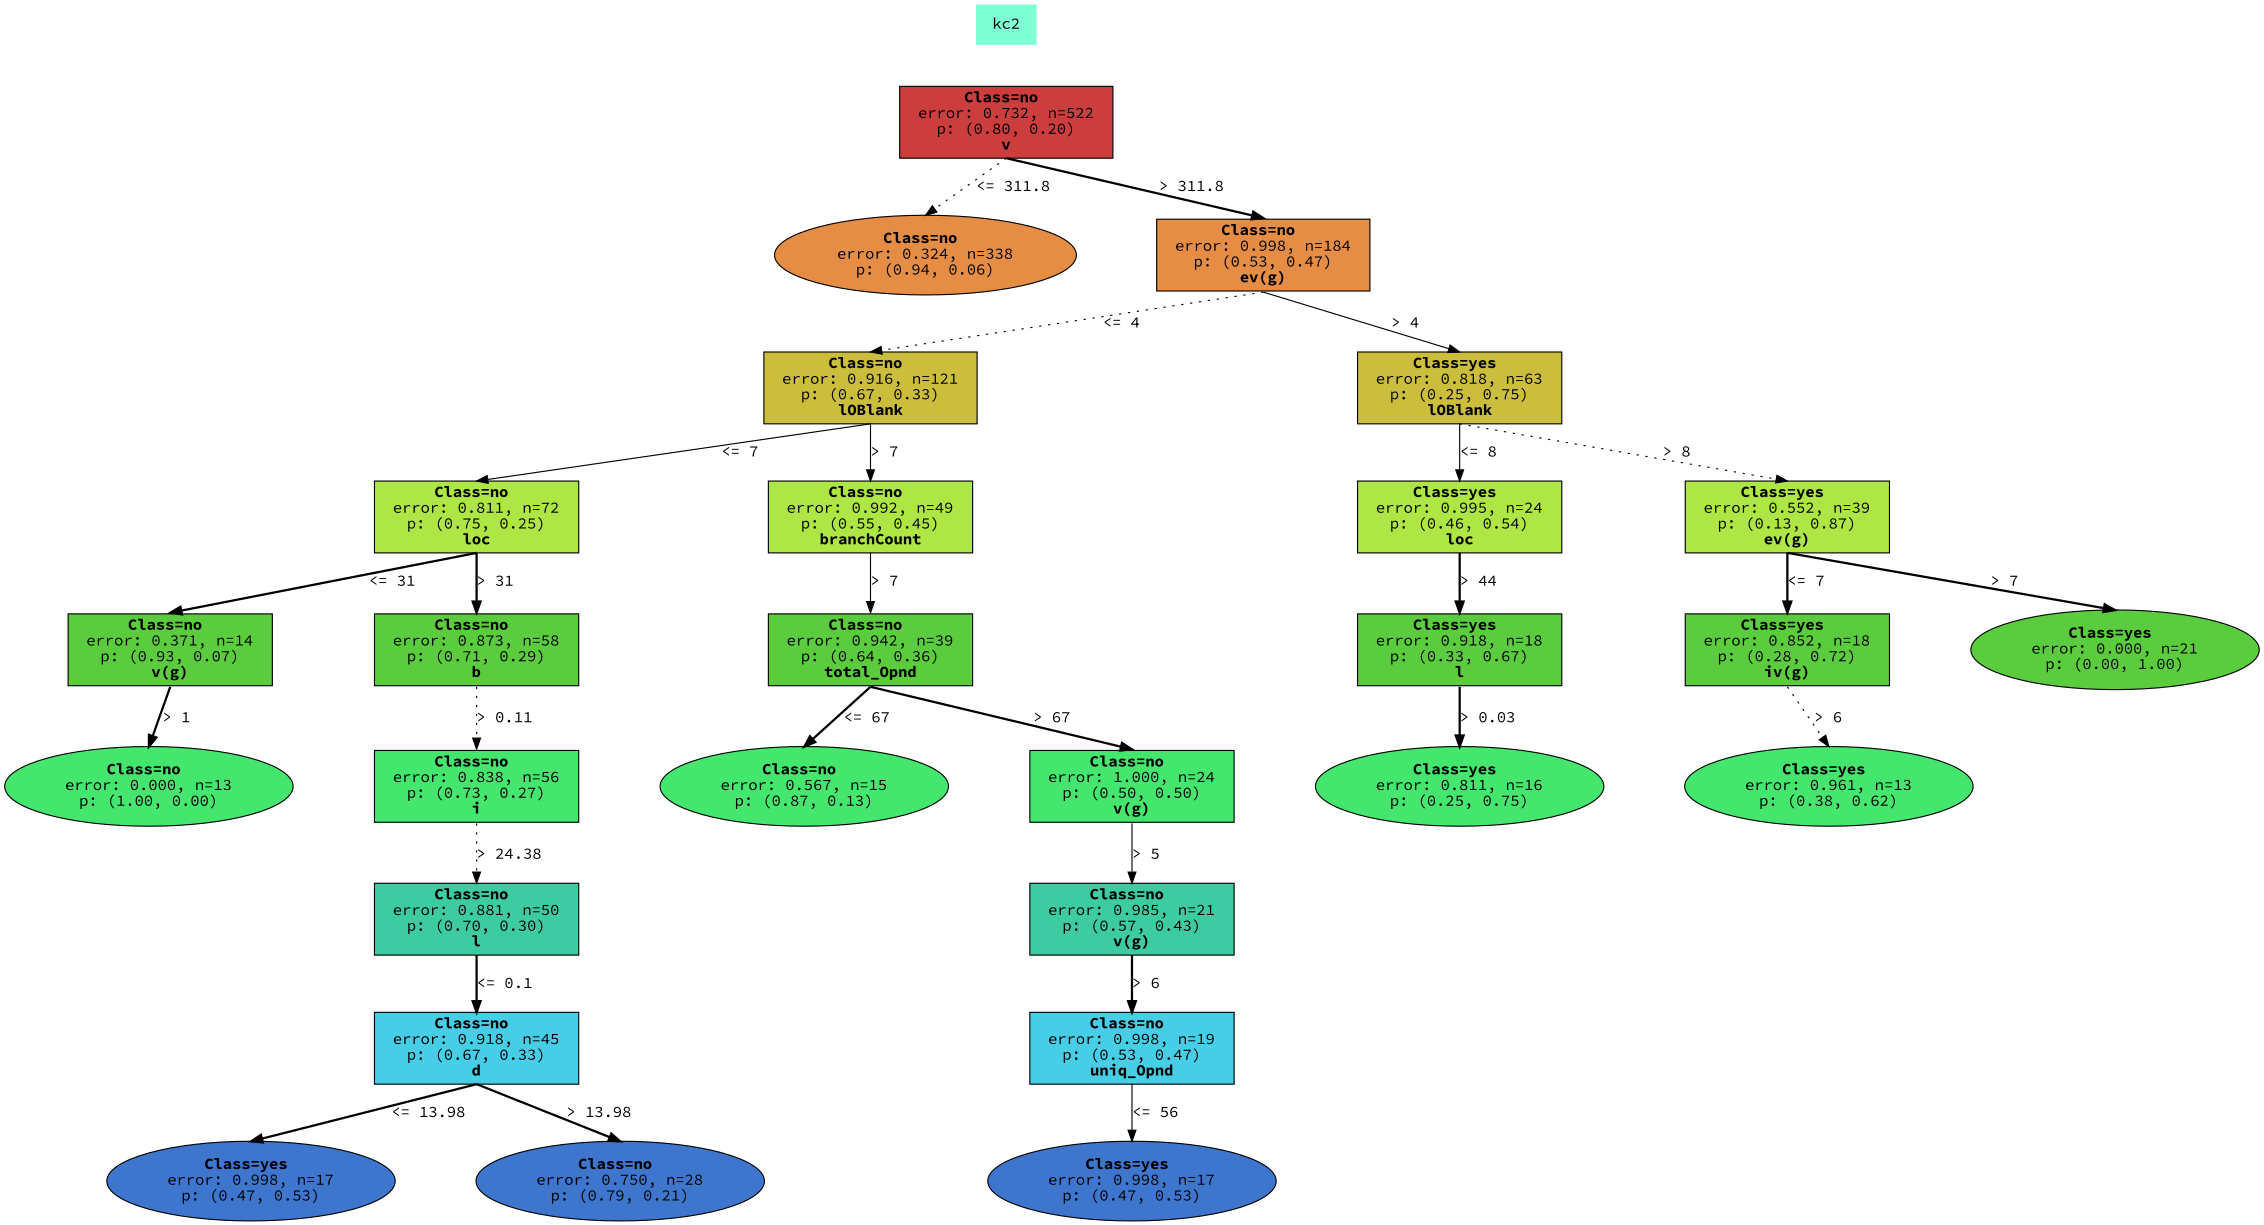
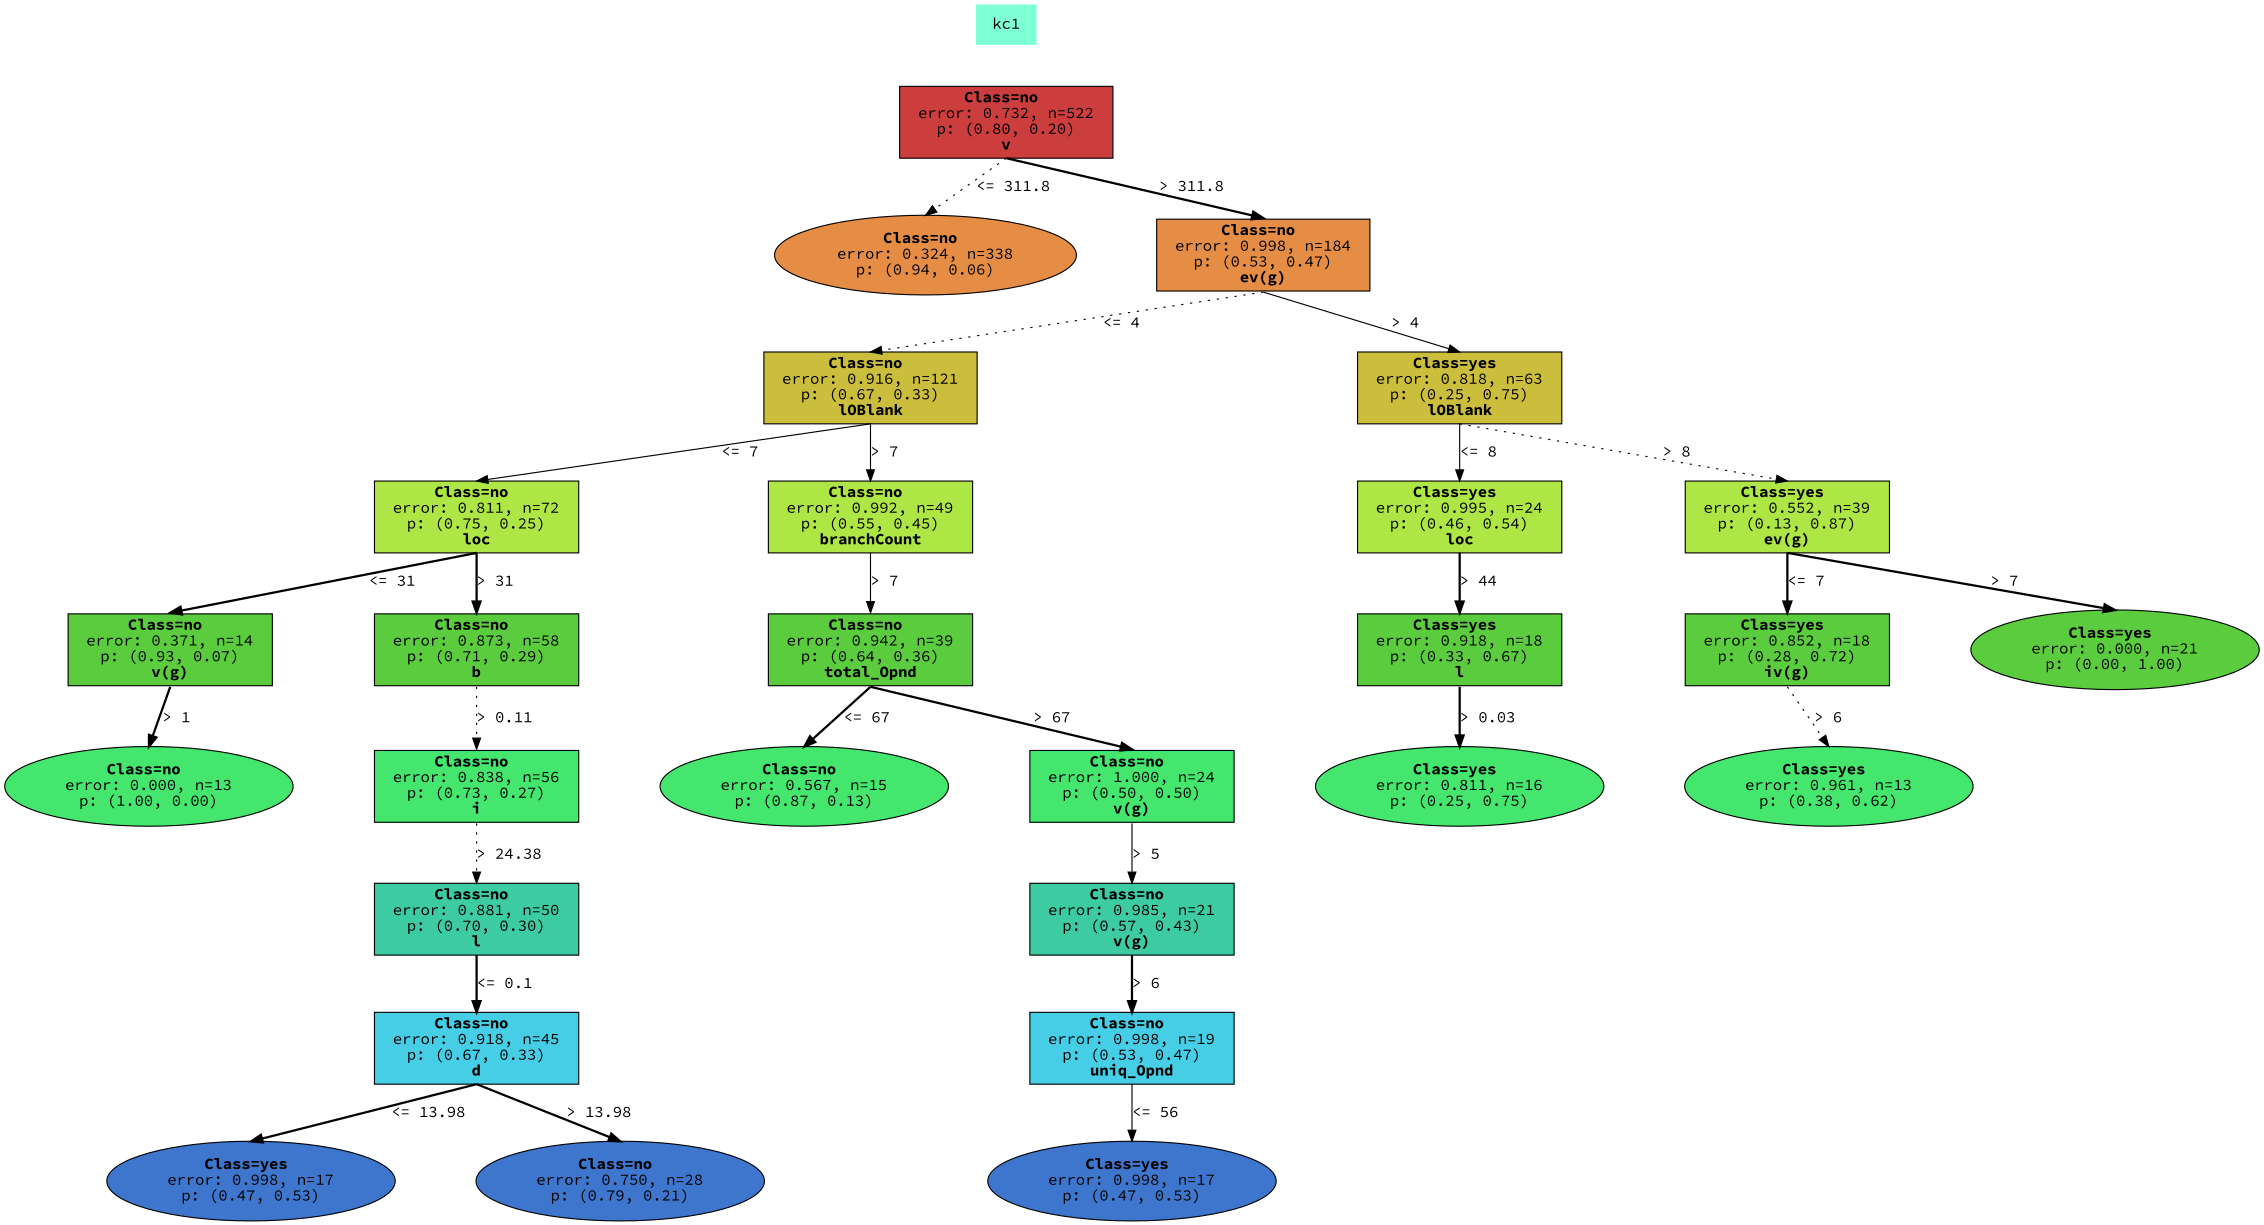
node "kc2": label "kc2" -> "kc1"
